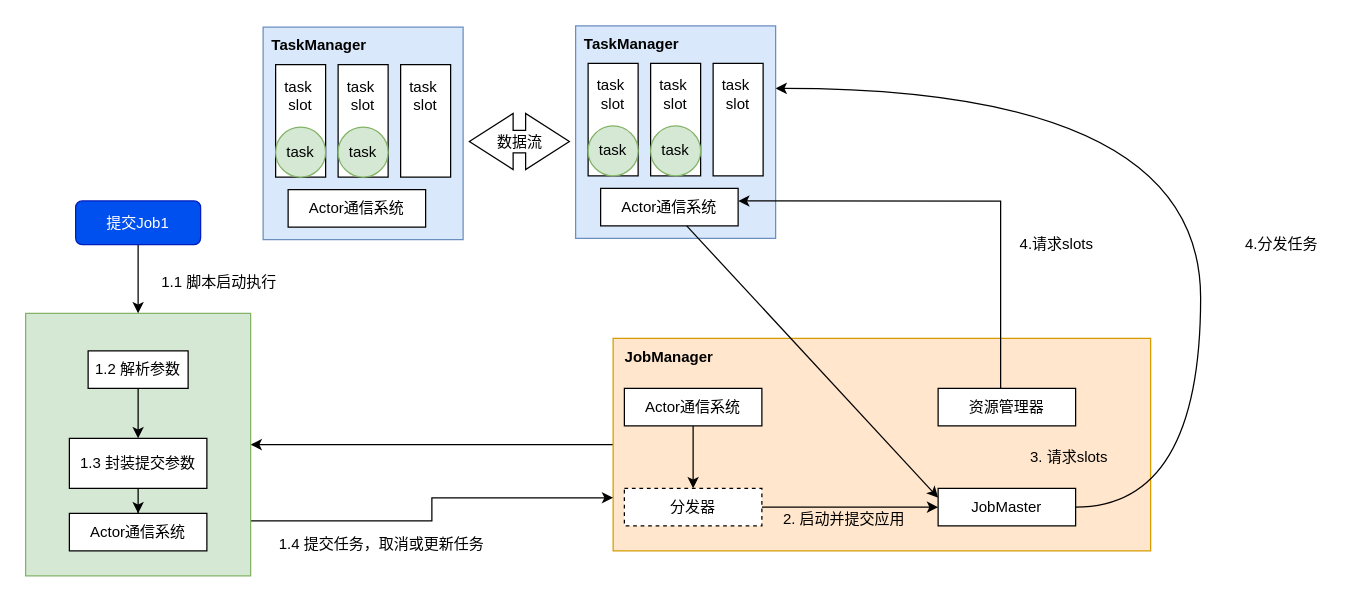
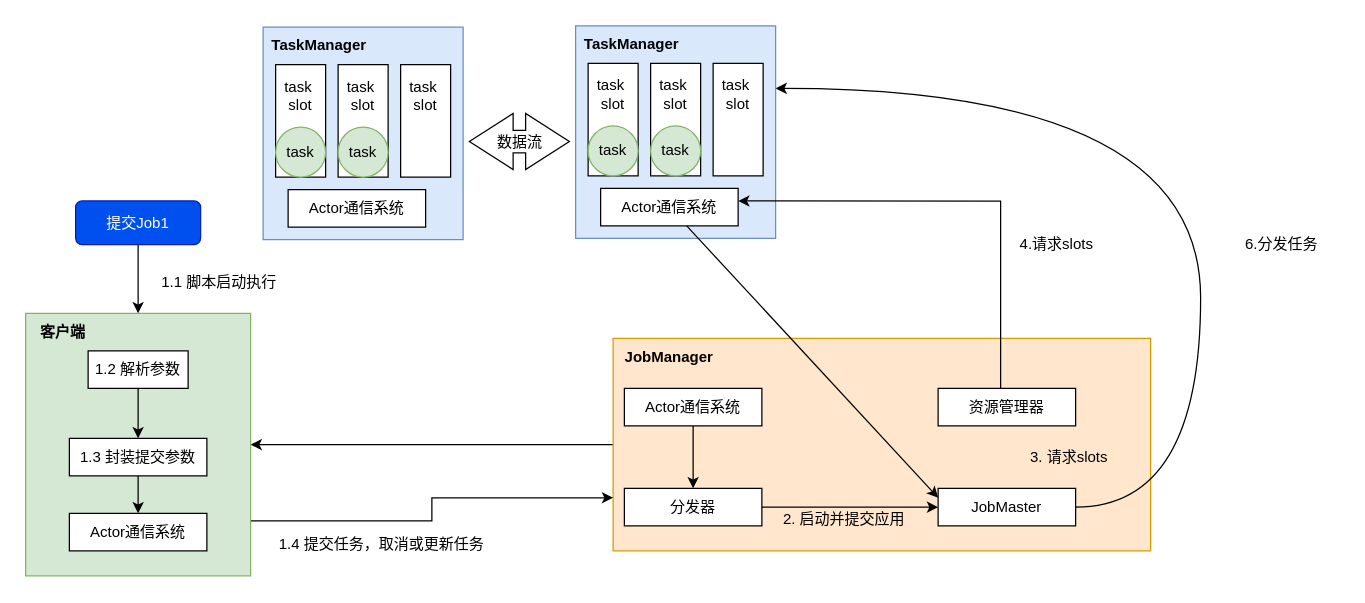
node "4.分发任务": label "4.分发任务" -> "6.分发任务"
node "客户端": added
node "1.3 封装提交参数": size 138x50 -> 138x38
node "分发器": style dashed -> solid
